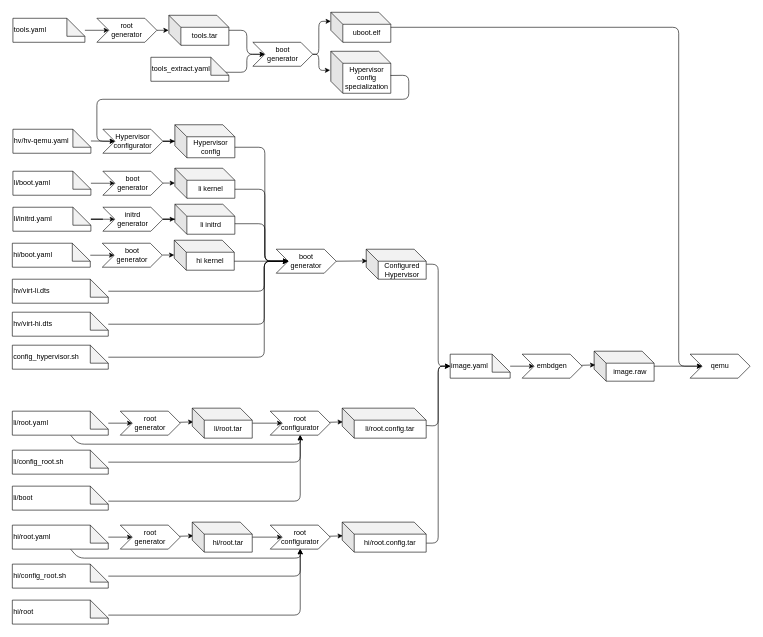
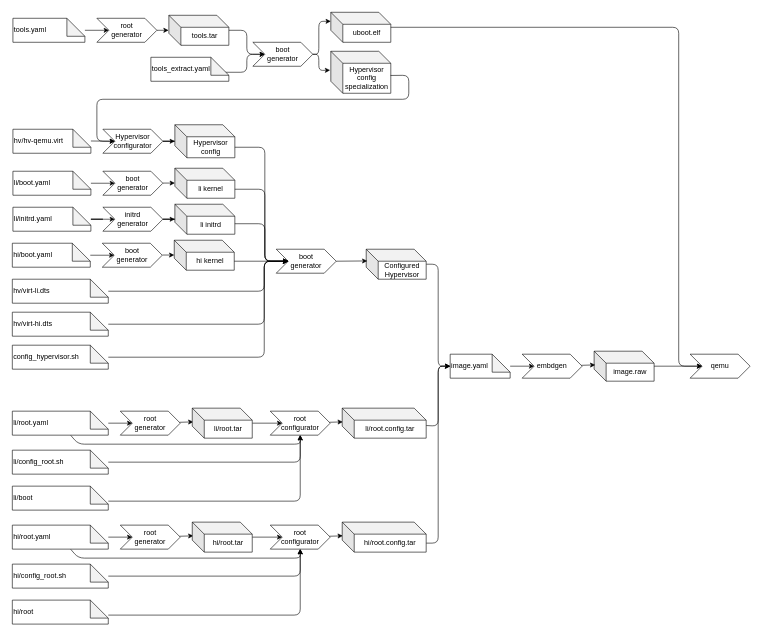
node "hv/hv-qemu.yaml": label "hv/hv-qemu.yaml" -> "hv/hv-qemu.virt"
